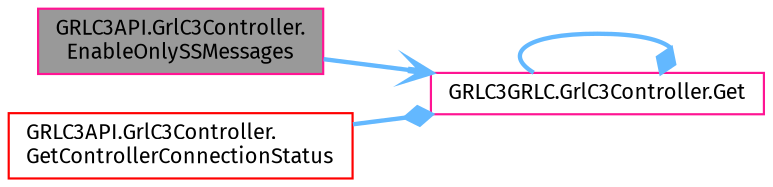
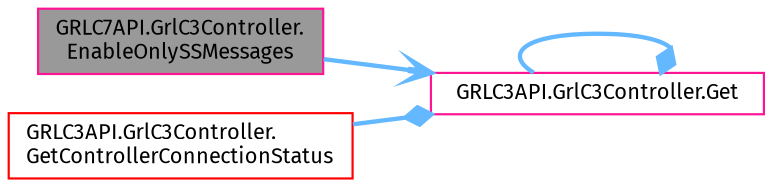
node "GRLC3API.GrlC3Controller. EnableOnlySSMessages": label "GRLC3API.GrlC3Controller. EnableOnlySSMessages" -> "GRLC7API.GrlC3Controller. EnableOnlySSMessages"
node "GRLC3GRLC.GrlC3Controller.Get": label "GRLC3GRLC.GrlC3Controller.Get" -> "GRLC3API.GrlC3Controller.Get"
